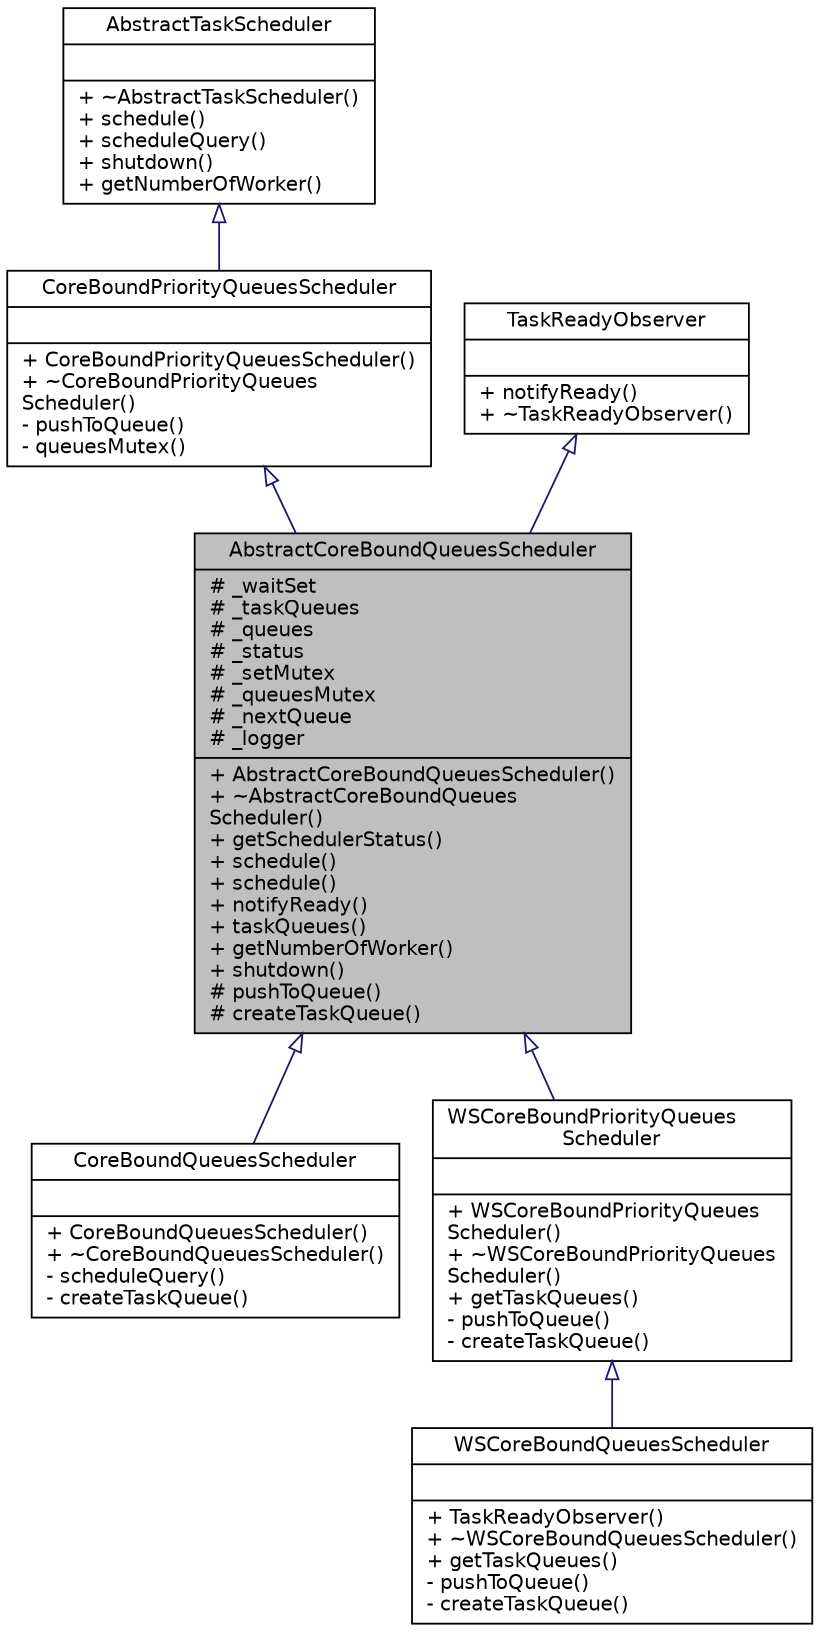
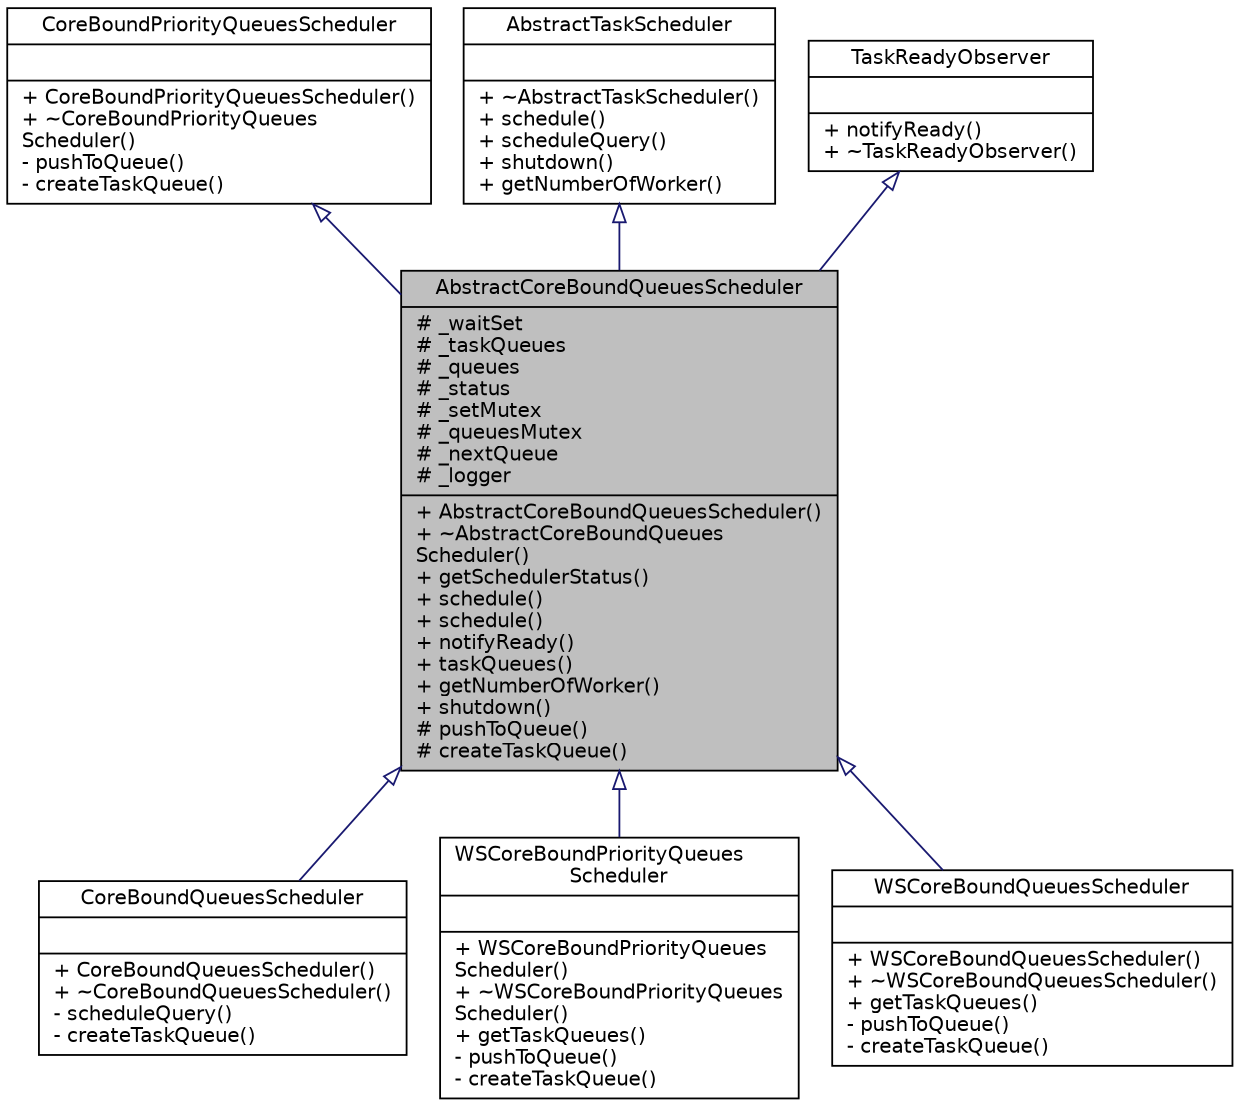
edge "CoreBoundPriorityQueuesScheduler" -> "AbstractTaskScheduler": now "AbstractCoreBoundQueuesScheduler" -> "AbstractTaskScheduler"
node "CoreBoundPriorityQueuesScheduler": text "- queuesMutex()" -> "- createTaskQueue()"
edge "WSCoreBoundQueuesScheduler" -> "WSCoreBoundPriorityQueues": now "WSCoreBoundQueuesScheduler" -> "AbstractCoreBoundQueuesScheduler"
node "WSCoreBoundQueuesScheduler": text "+ TaskReadyObserver()" -> "+ WSCoreBoundQueuesScheduler()"
